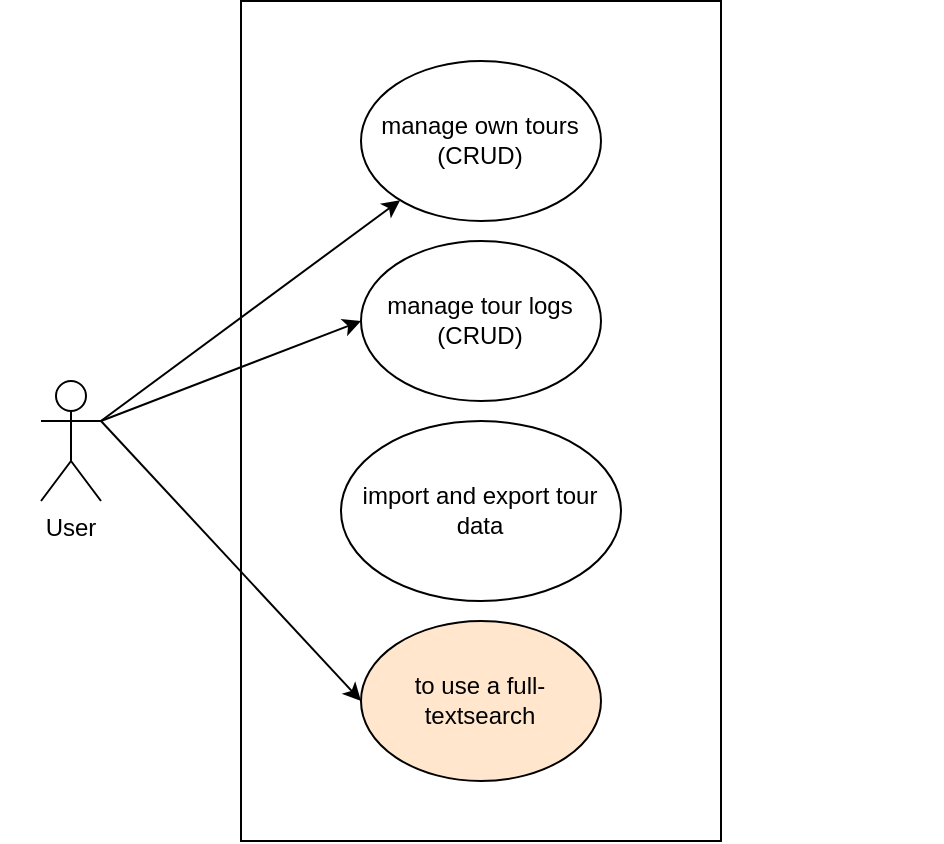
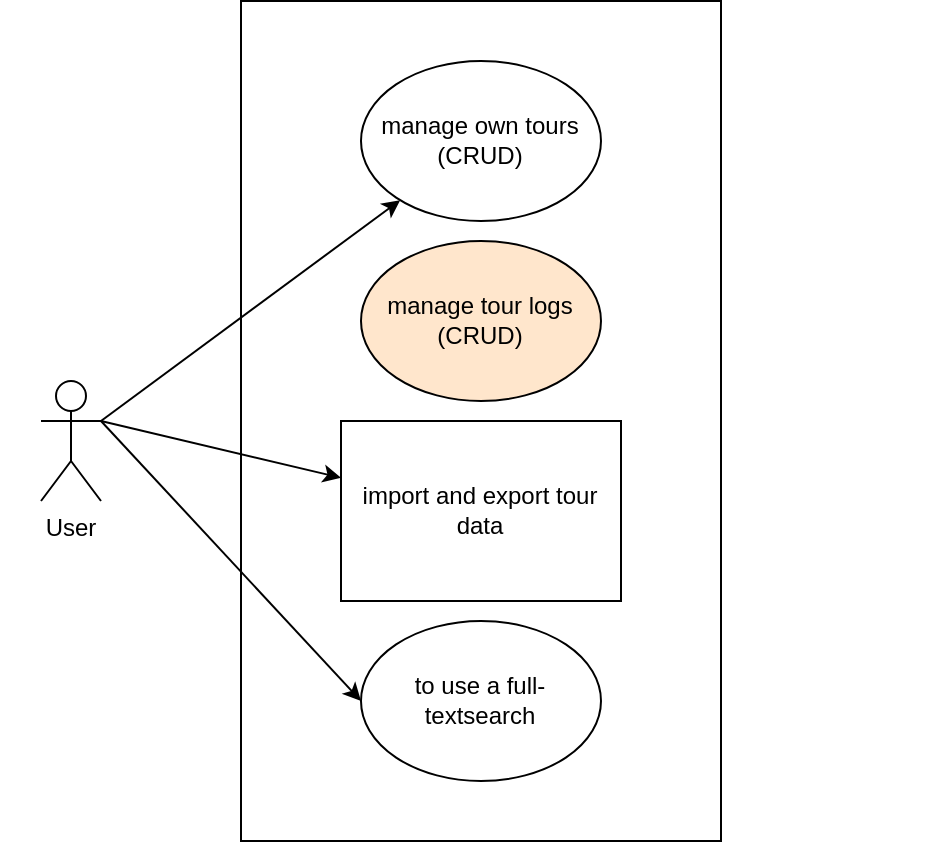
node "manage tour logs (CRUD)": fillcolor #ffffff -> #ffe6cc
edge "User" -> "manage tour logs (CRUD)": now "User" -> "import and export tour data"
node "import and export tour data": shape ellipse -> rectangle
node "to use a full-textsearch": fillcolor #ffe6cc -> #ffffff
